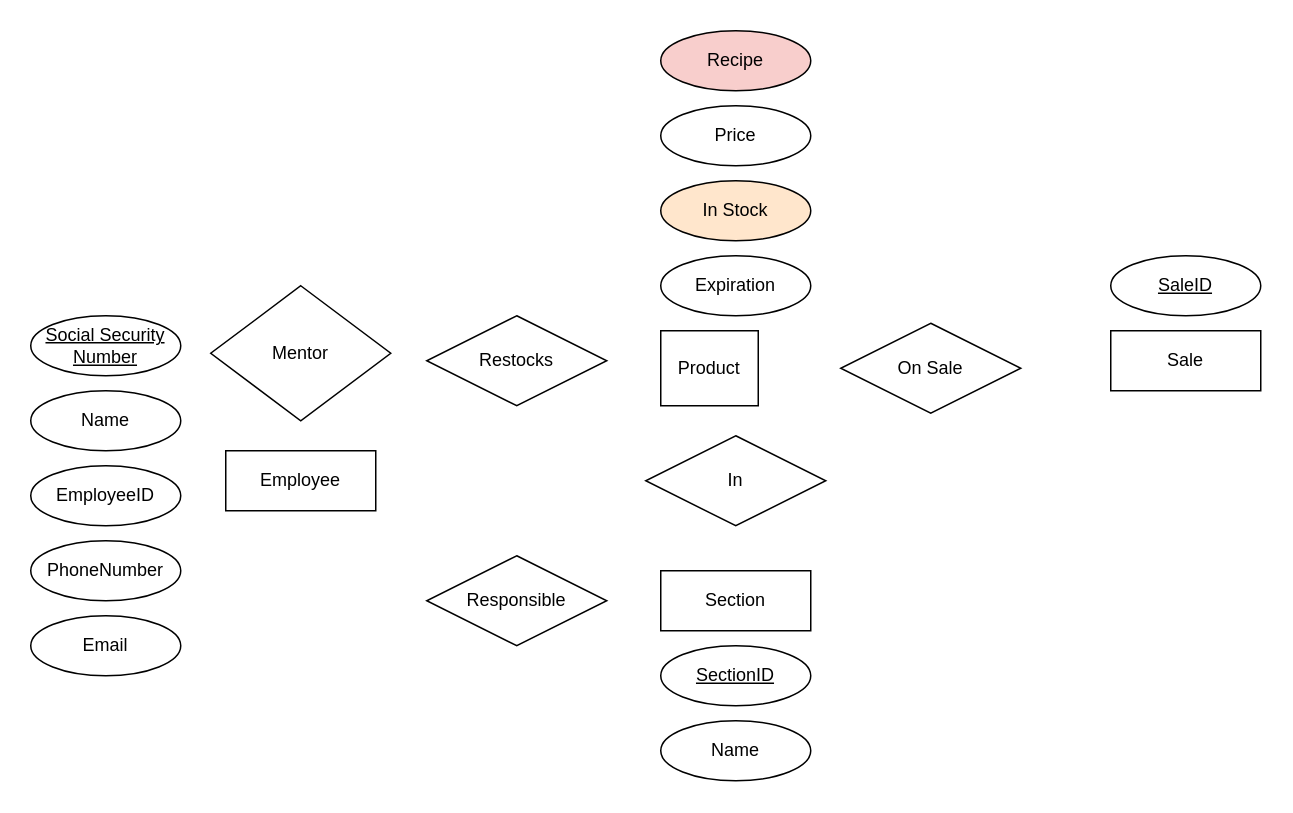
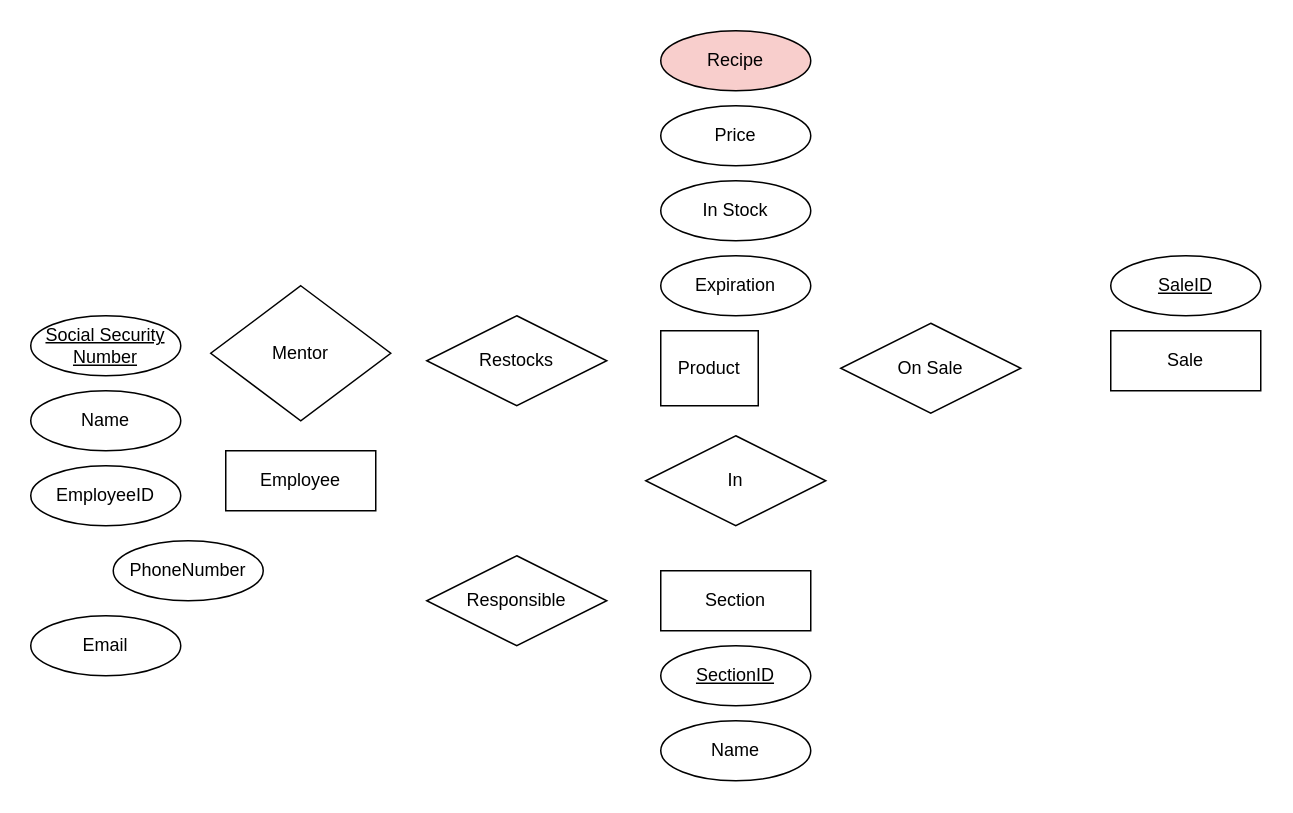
node "In Stock": fillcolor #ffe6cc -> #ffffff
node "PhoneNumber": moved (106, 571) -> (188, 571)
